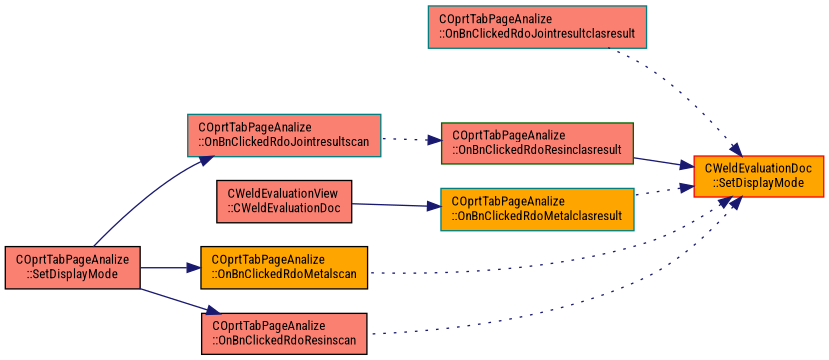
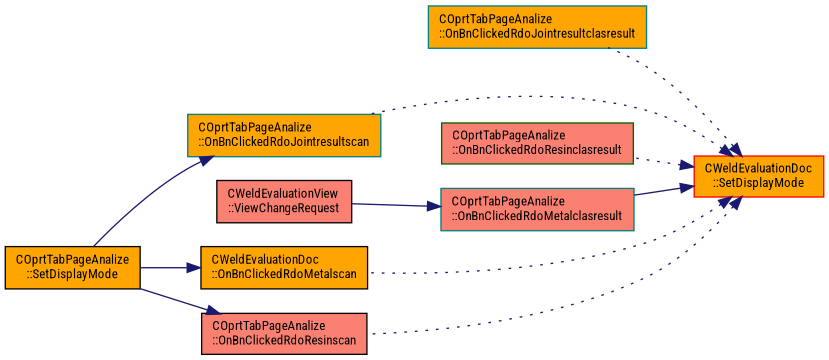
node "COprtTabPageAnalize ::OnBnClickedRdoJointresultclasresult": fillcolor salmon -> orange
node "COprtTabPageAnalize ::OnBnClickedRdoJointresultscan": fillcolor salmon -> orange
edge "COprtTabPageAnalize ::OnBnClickedRdoJointresultscan" -> "COprtTabPageAnalize ::OnBnClickedRdoResinclasresult": now "COprtTabPageAnalize ::OnBnClickedRdoJointresultscan" -> "CWeldEvaluationDoc ::SetDisplayMode"
edge "COprtTabPageAnalize ::OnBnClickedRdoResinclasresult" -> "CWeldEvaluationDoc ::SetDisplayMode": style solid -> dotted
edge "COprtTabPageAnalize ::OnBnClickedRdoMetalclasresult" -> "CWeldEvaluationDoc ::SetDisplayMode": style dotted -> solid
node "CWeldEvaluationView ::CWeldEvaluationDoc": label "CWeldEvaluationView ::CWeldEvaluationDoc" -> "CWeldEvaluationView ::ViewChangeRequest"
node "COprtTabPageAnalize ::OnBnClickedRdoMetalclasresult": fillcolor orange -> salmon
node "COprtTabPageAnalize ::SetDisplayMode": fillcolor salmon -> orange
node "COprtTabPageAnalize ::OnBnClickedRdoMetalscan": label "COprtTabPageAnalize ::OnBnClickedRdoMetalscan" -> "CWeldEvaluationDoc ::OnBnClickedRdoMetalscan"
